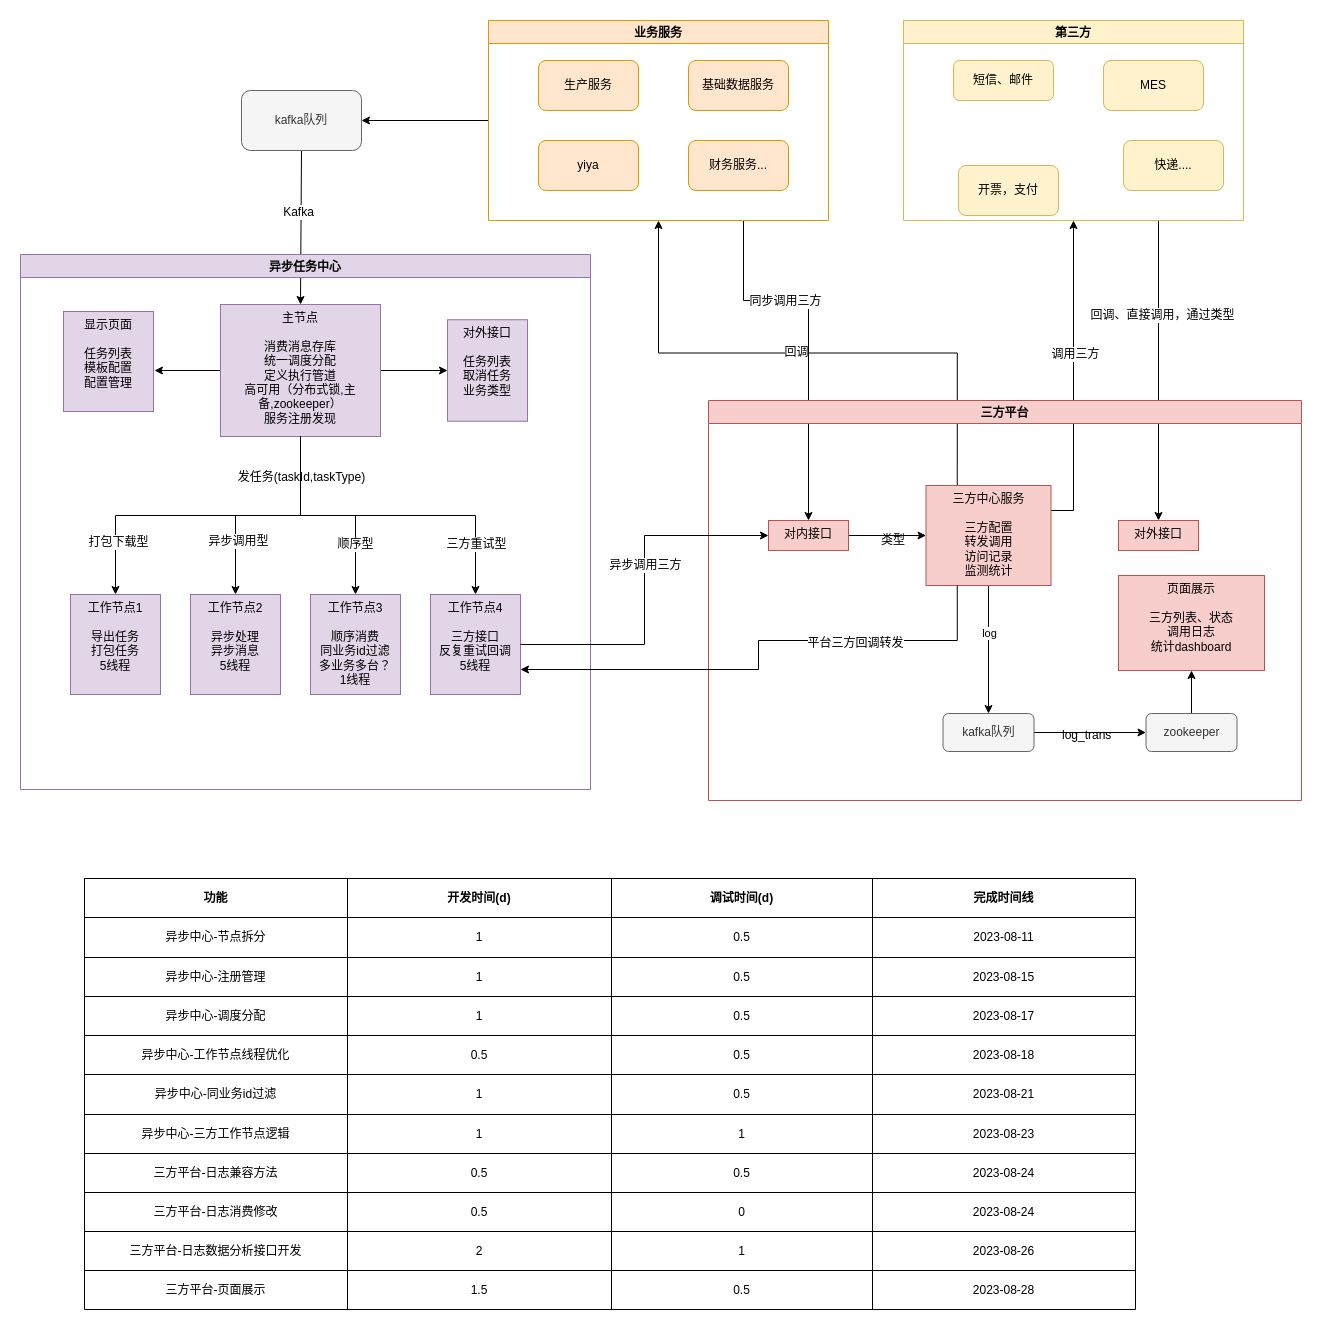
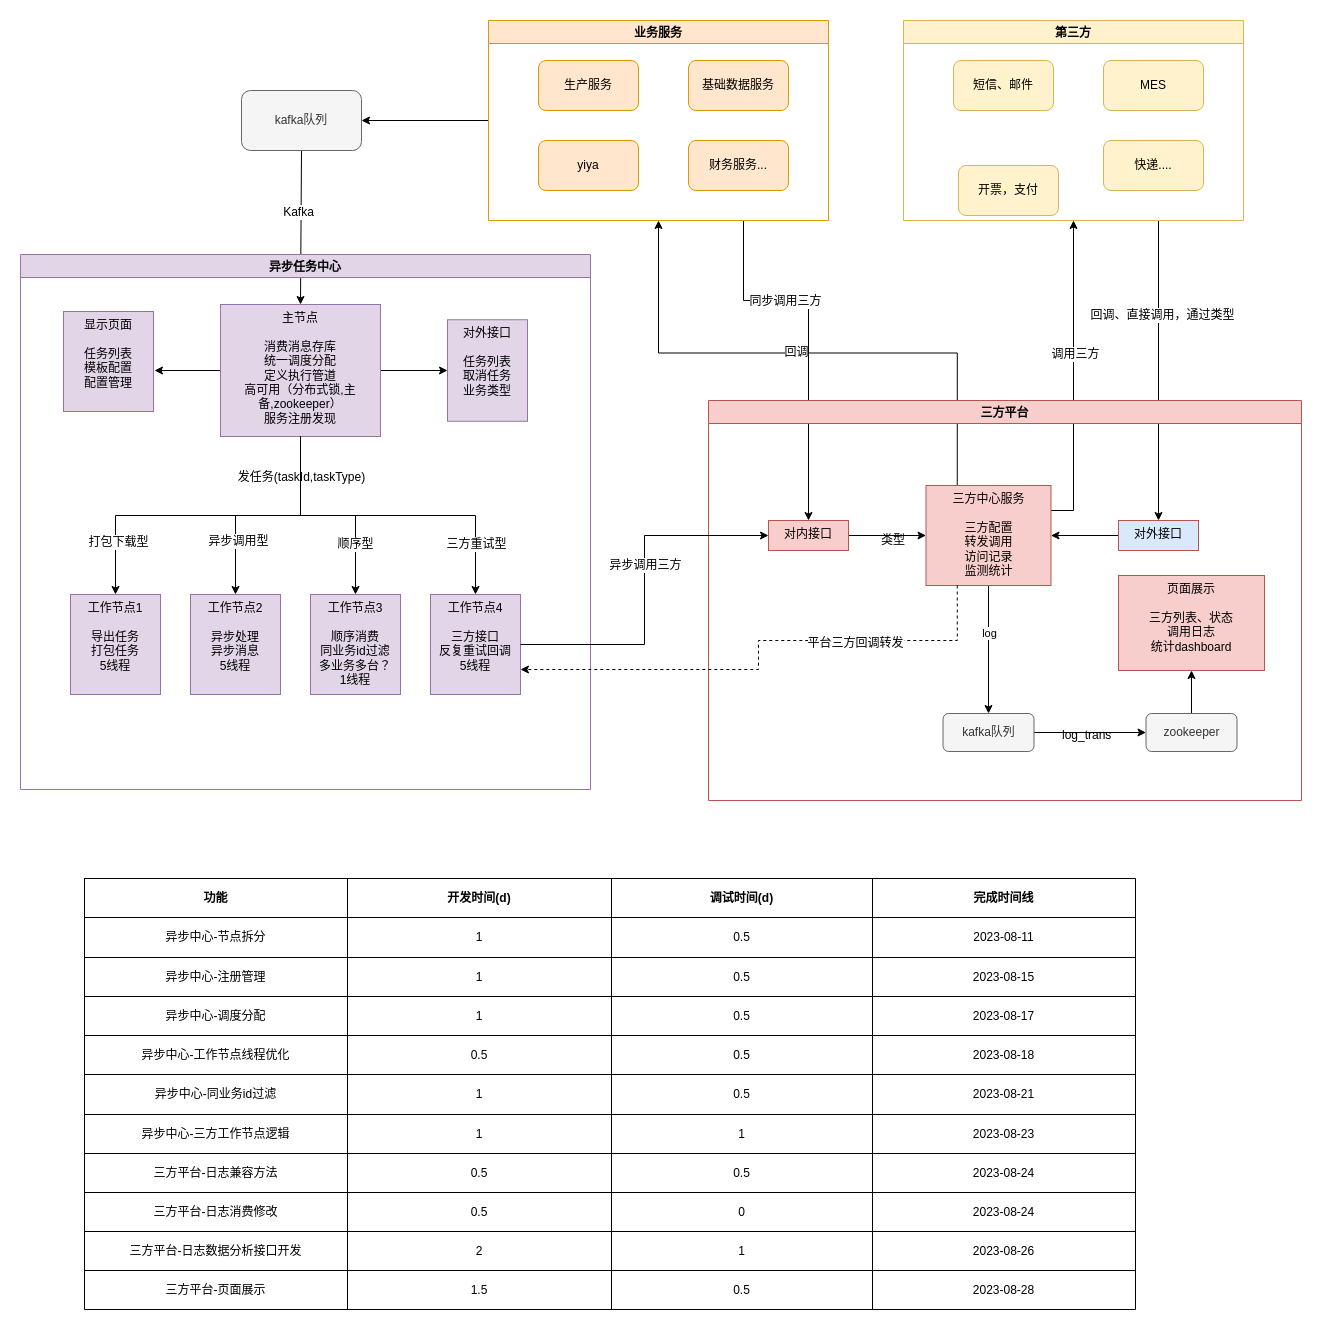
node "短信、邮件": size 100x40 -> 100x50
node "快递....": moved (1174, 166) -> (1154, 166)
edge "对外接口" -> "三方中心服务 三方配置 转发调用 访问记录 监测统计": added
node "对外接口": fillcolor #f8cecc -> #dae8fc
edge "三方中心服务 三方配置 转发调用 访问记录 监测统计" -> "工作节点4 三方接口 反复重试回调 5线程": style solid -> dashed
